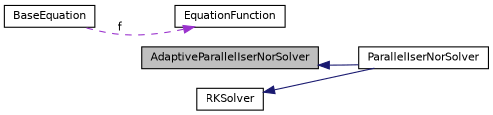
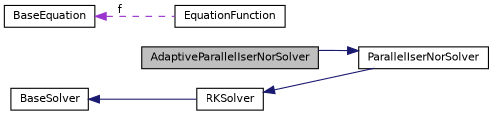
edge "BaseEquation" -> "EquationFunction": reversed
edge "ParallelIserNorSolver" -> "AdaptiveParallelIserNorSolver": reversed
node "BaseSolver": added
